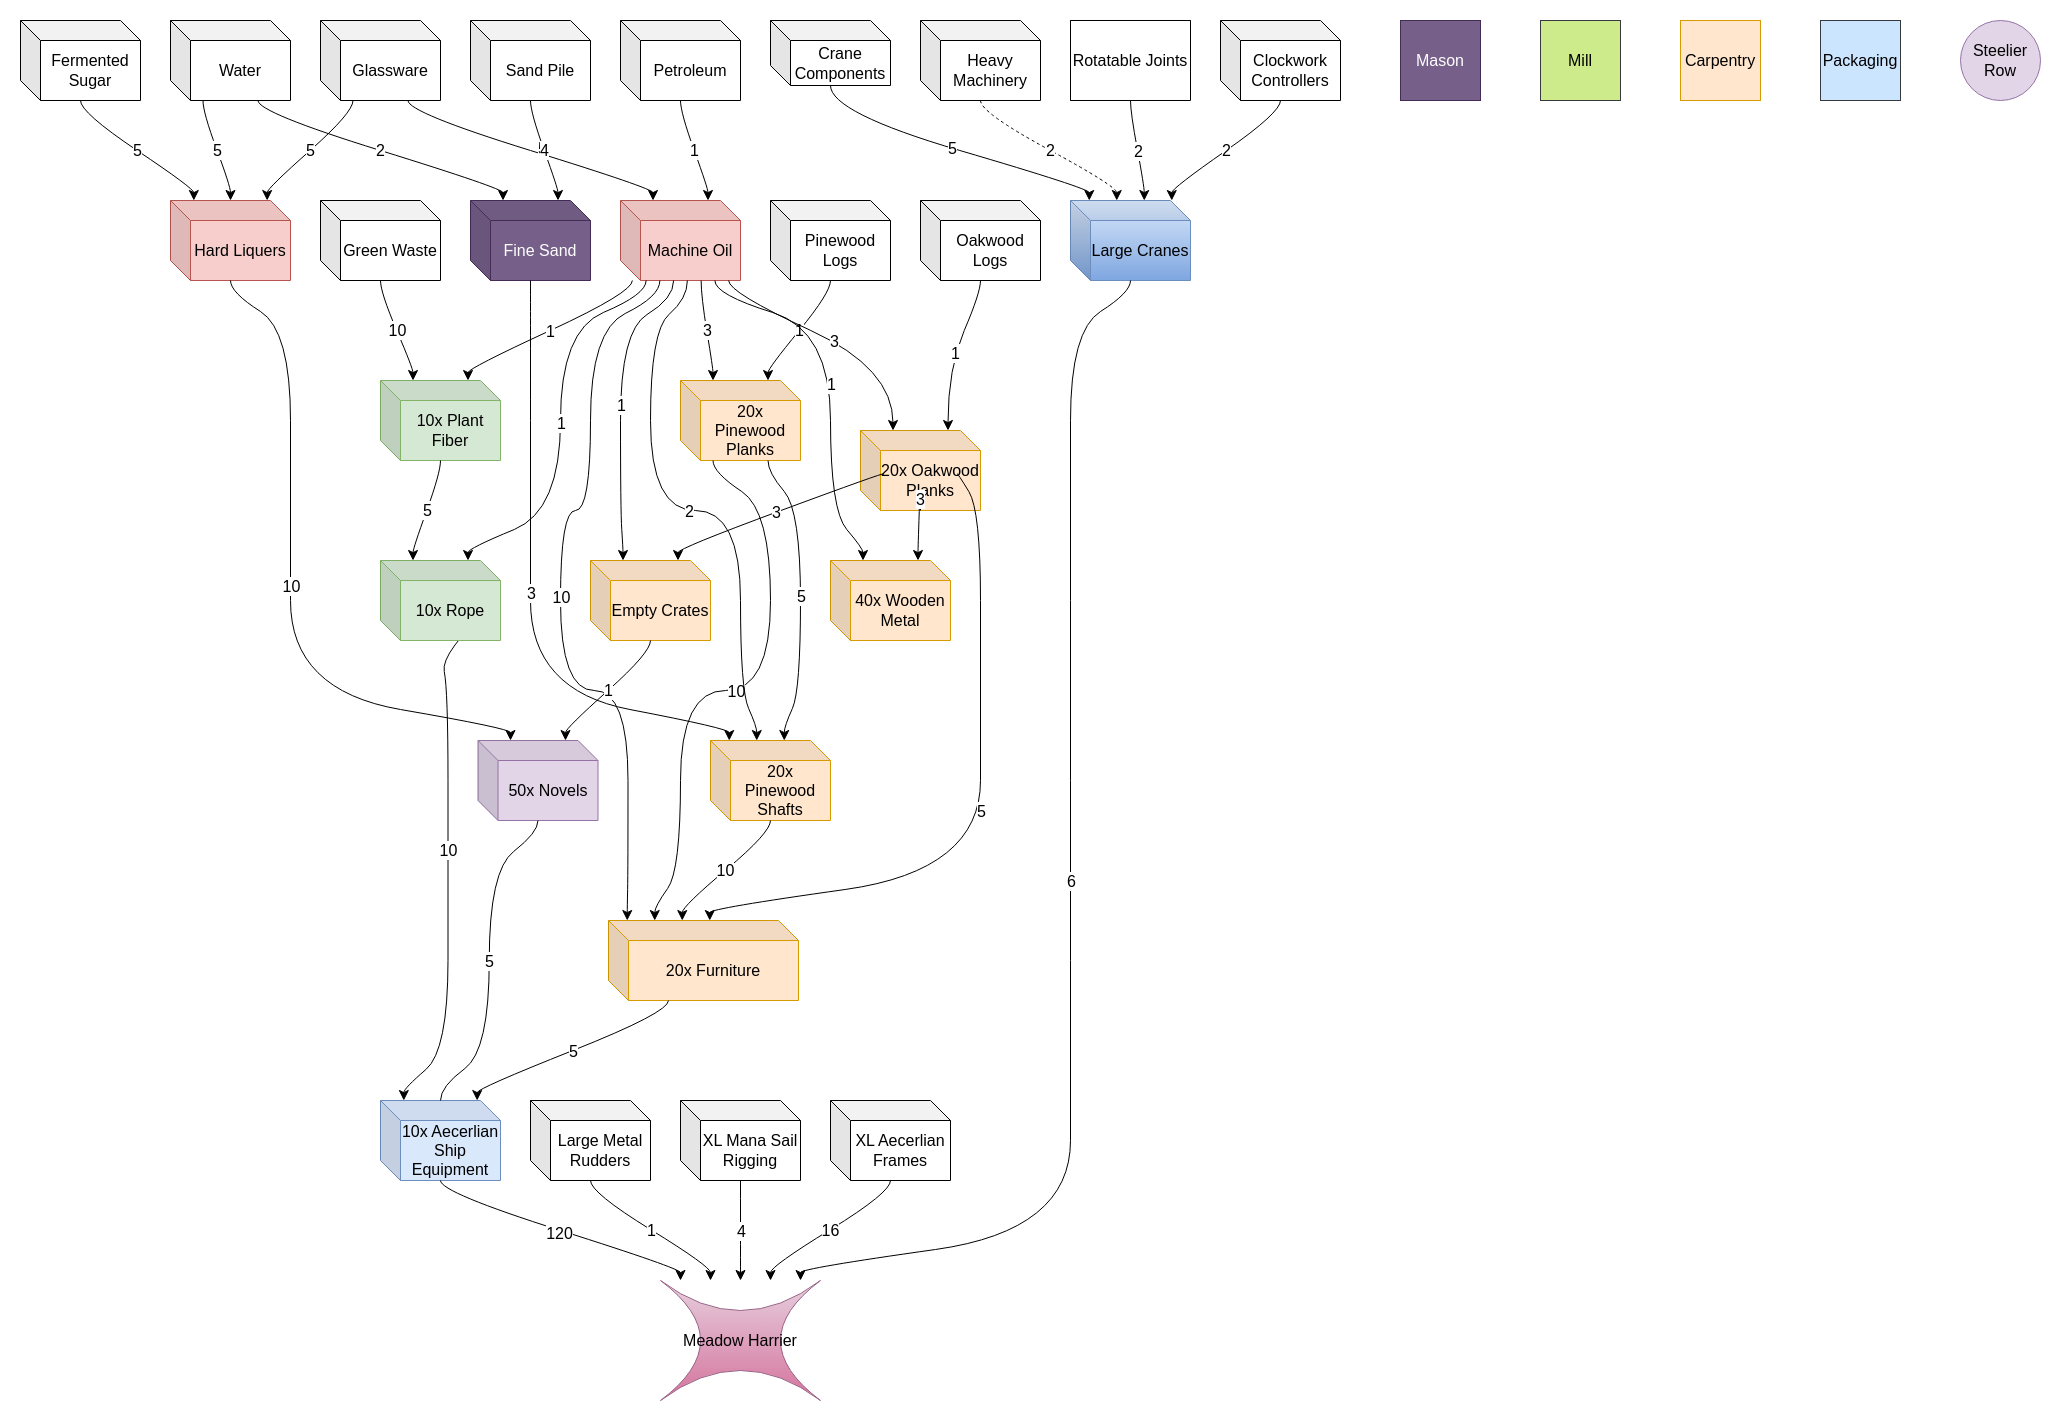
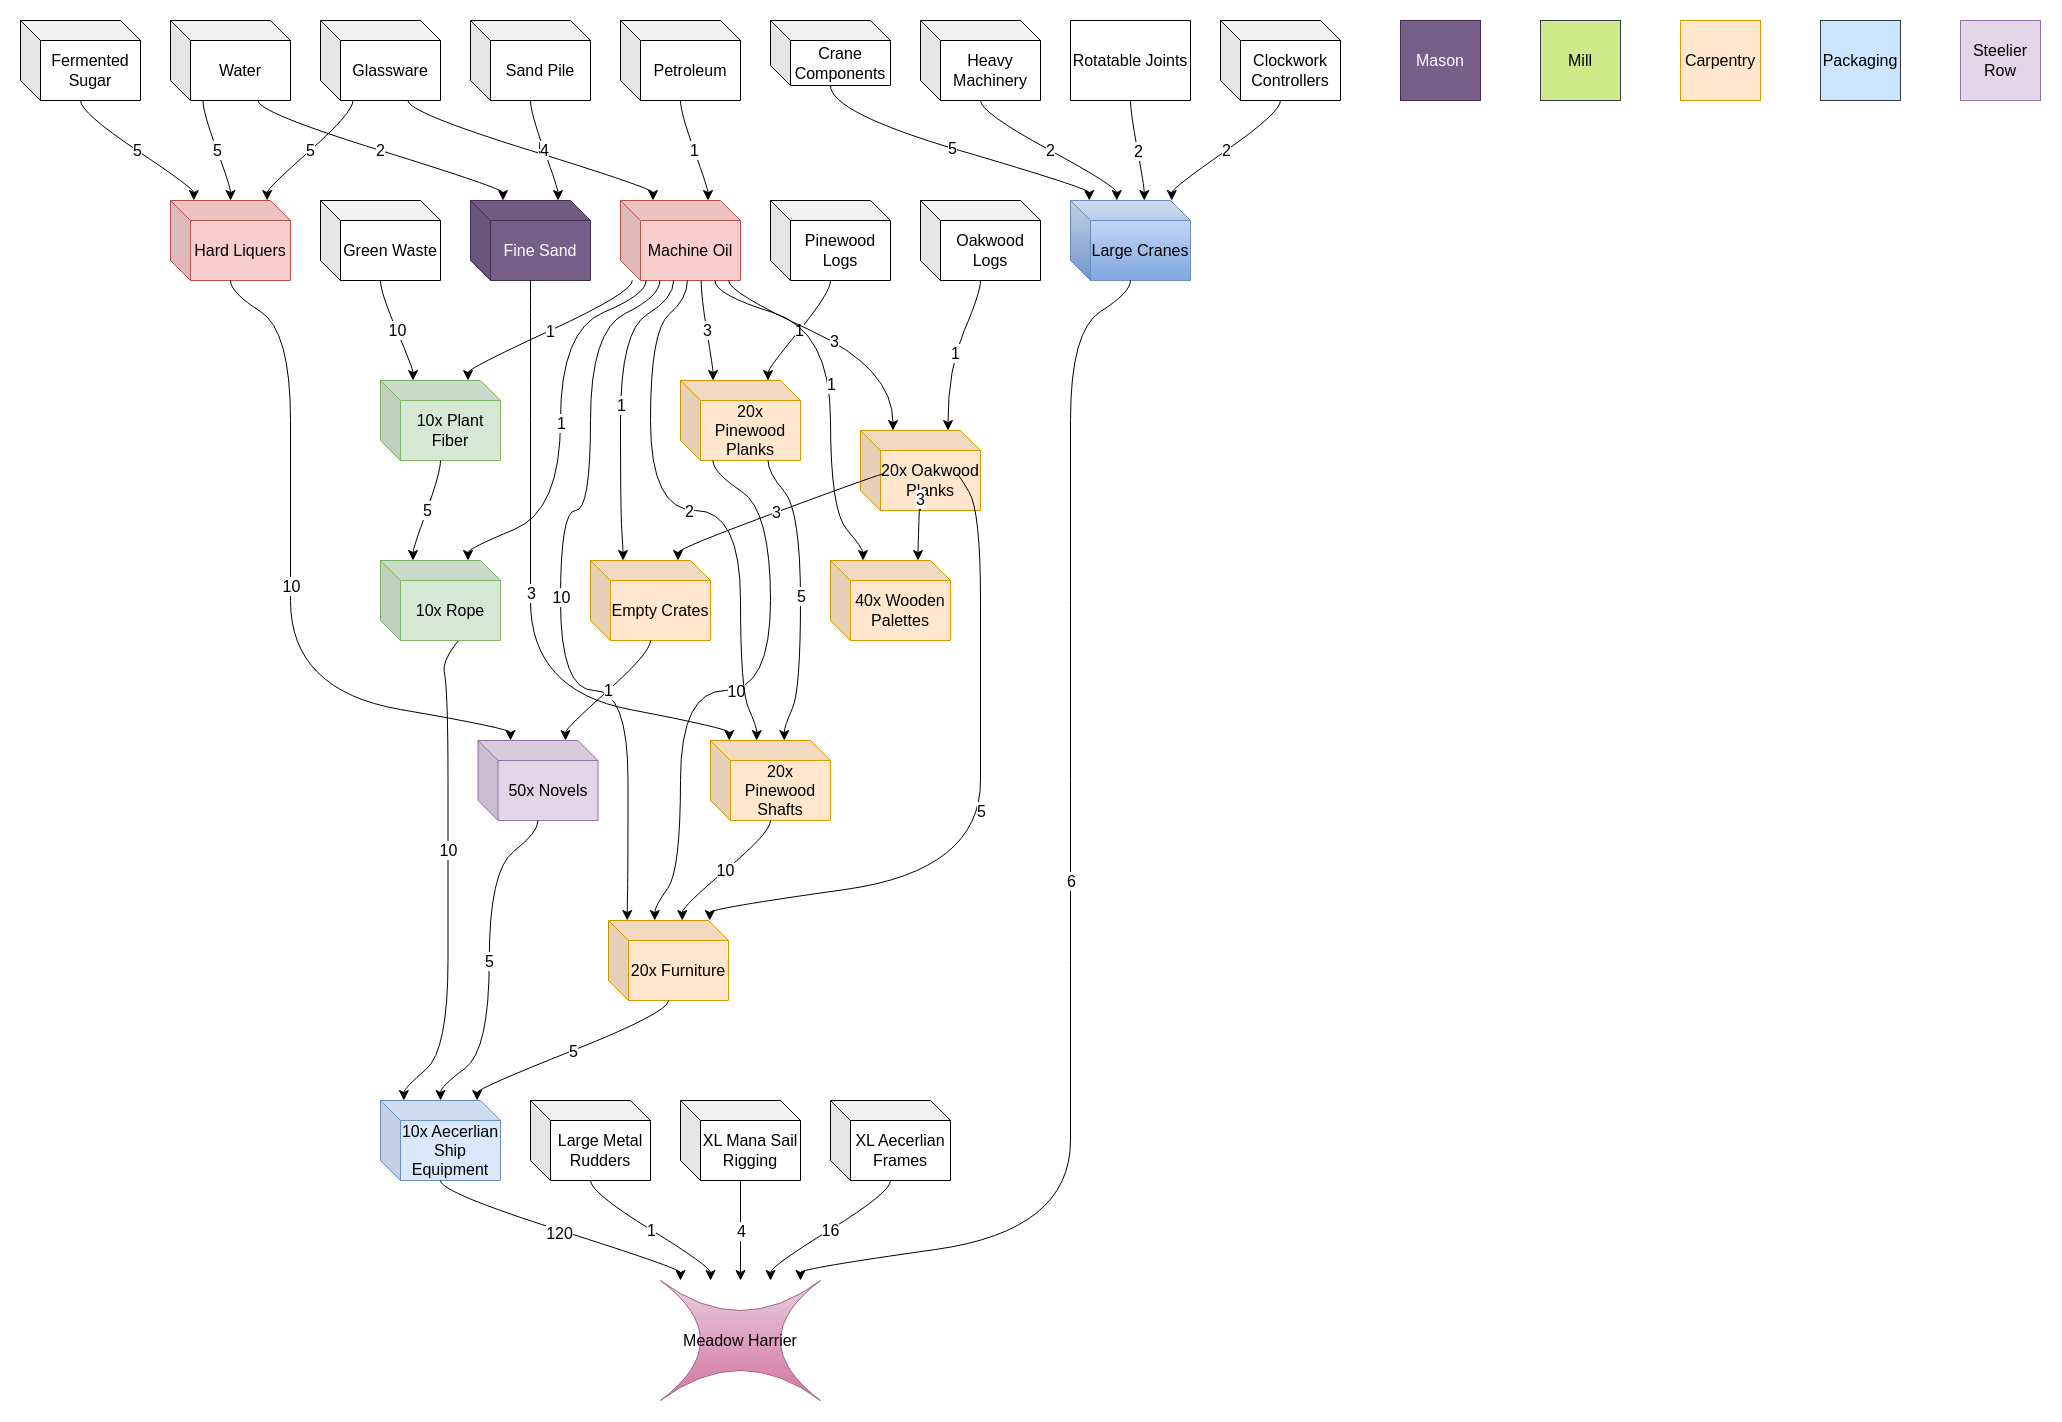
node "Steelier Row": shape ellipse -> rectangle
edge "Heavy Machinery" -> "Large Cranes": style dashed -> solid
node "40x Wooden Metal": label "40x Wooden Metal" -> "40x Wooden Palettes"
node "20x Furniture": size 190x80 -> 120x80
edge "50x Novels" -- "10x Aecerlian Ship Equipment": arrowhead none -> classic
